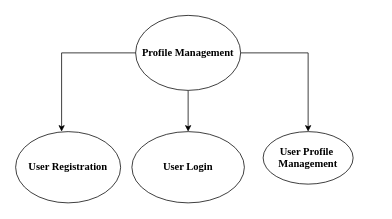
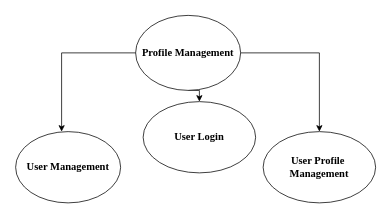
node "User Profile Management": size 90x53 -> 113x71
node "User Login": moved (188, 167) -> (199, 137)
node "User Registration": label "User Registration" -> "User Management"
